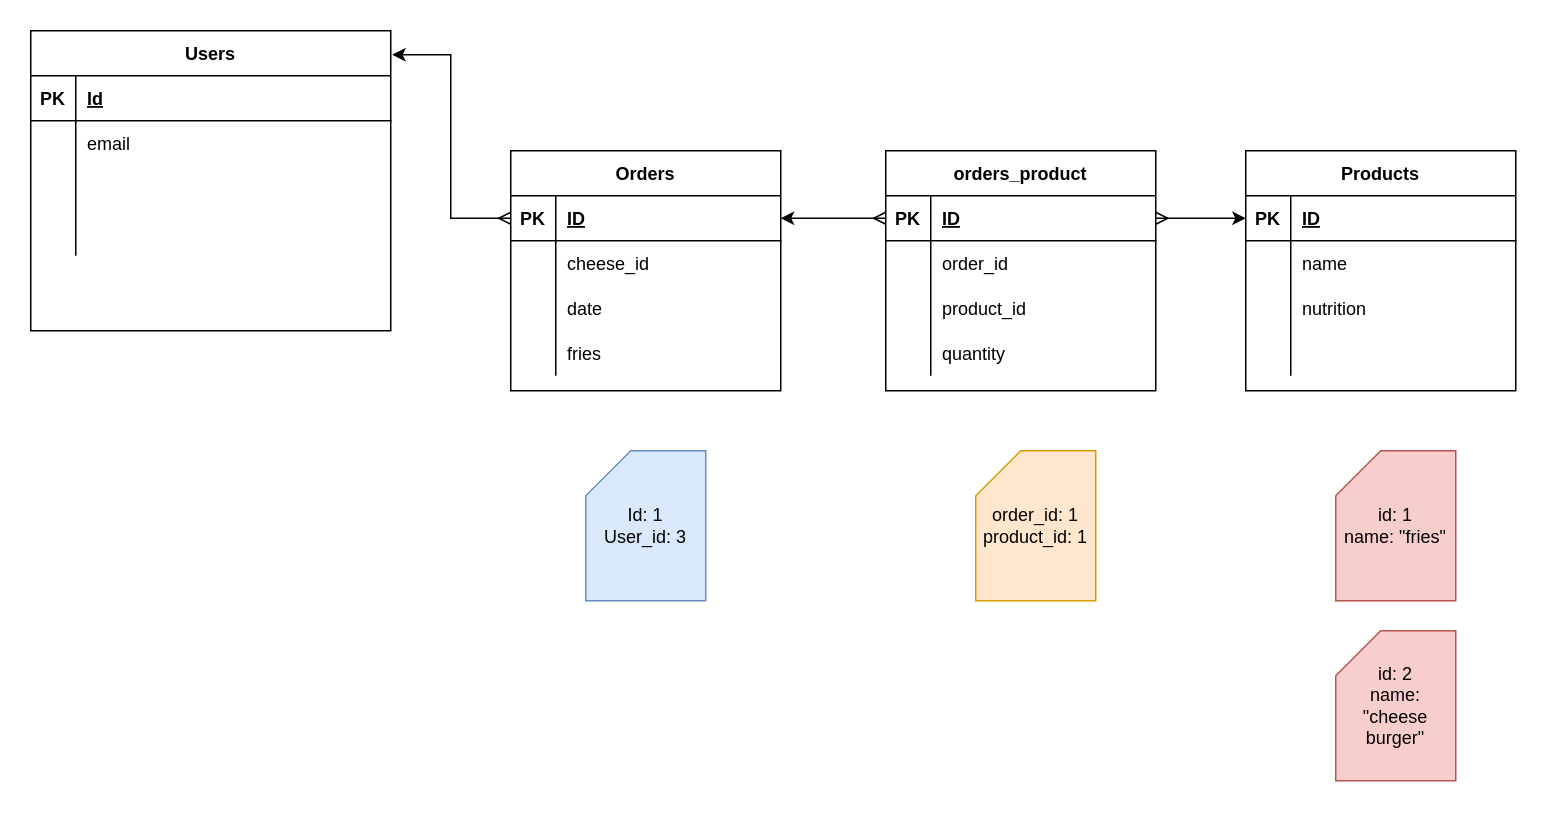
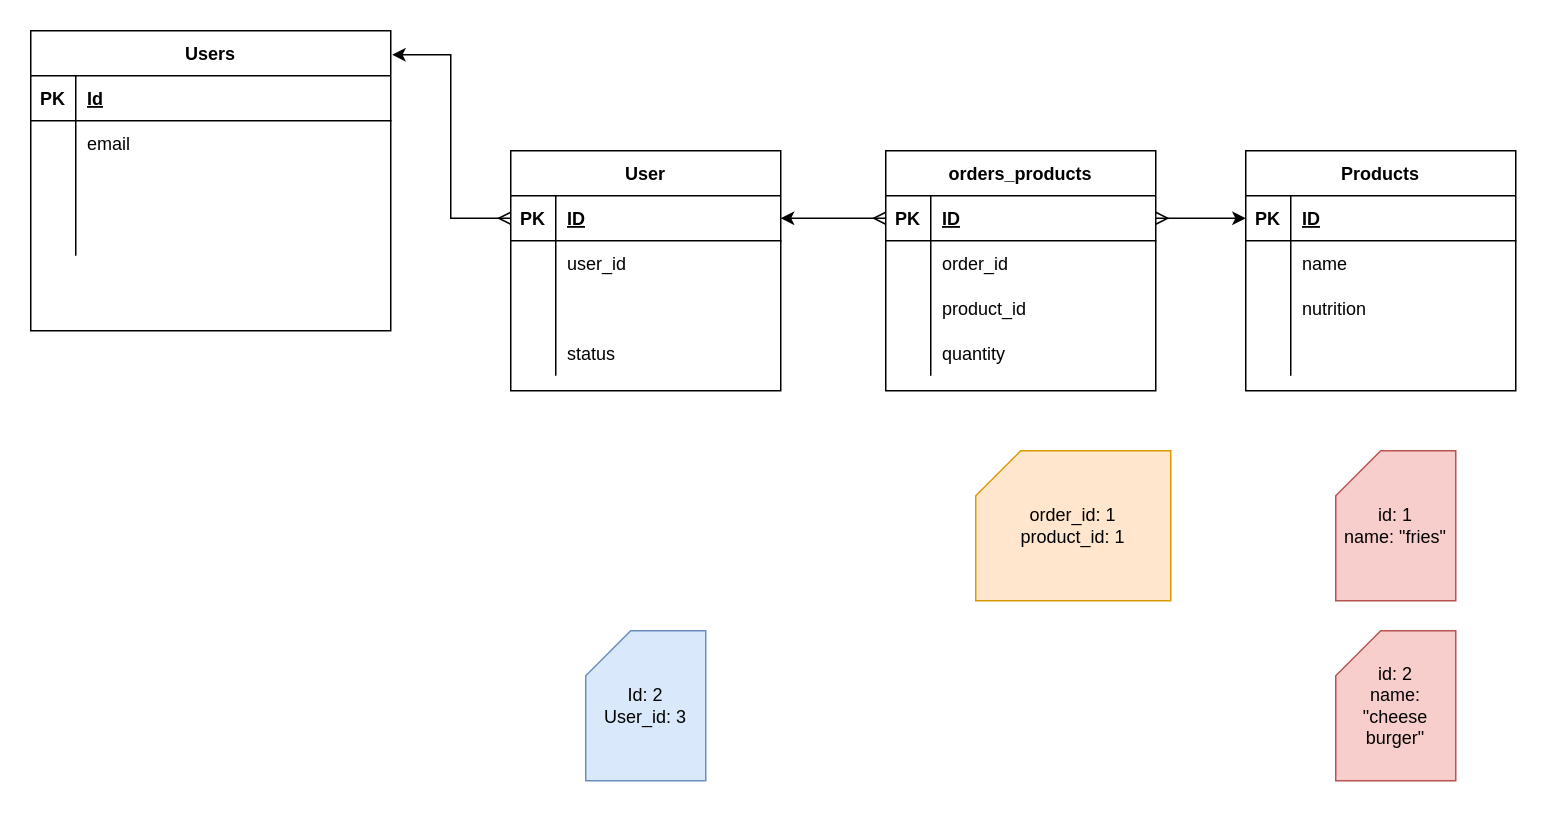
node "Orders": label "Orders" -> "User"
node "orders_product": label "orders_product" -> "orders_products"
node "cheese_id": label "cheese_id" -> "user_id"
node "date": removed
node "fries": label "fries" -> "status"
node "Id: 1 User_id: 3": removed
node "order_id: 1 product_id: 1": size 120x150 -> 195x150
node "Id: 2 User_id: 3": added
